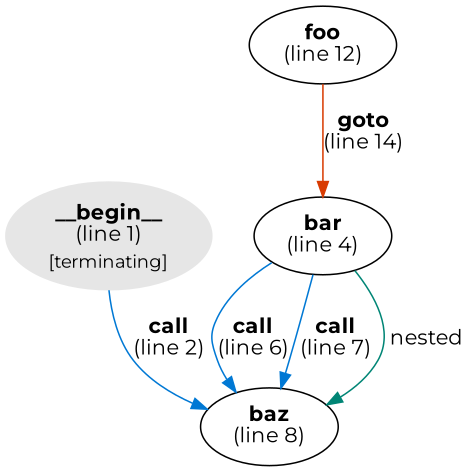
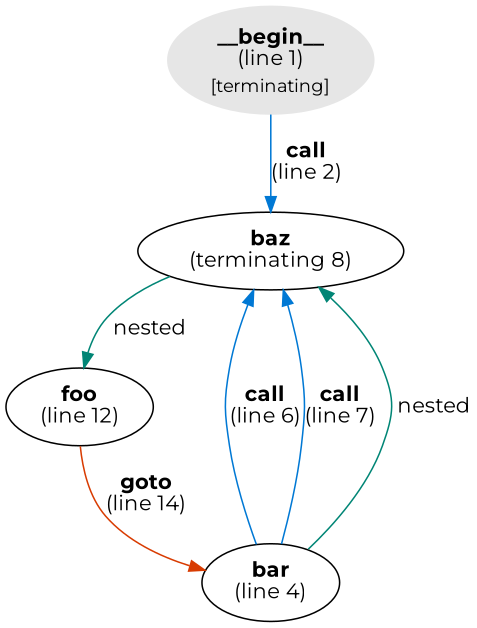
edge "baz" -> "foo": added, label "nested"
node "baz": text "(line 8)" -> "(terminating 8)"
